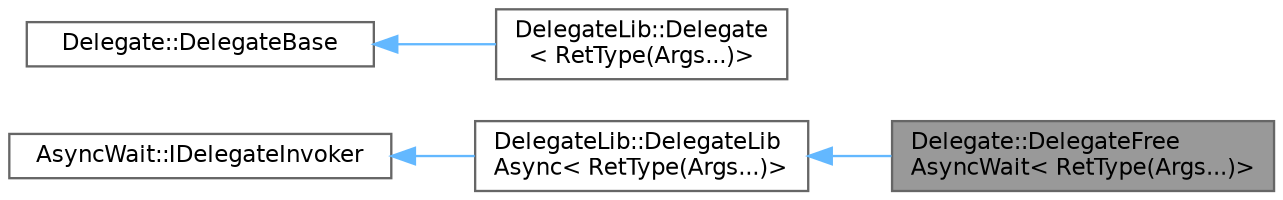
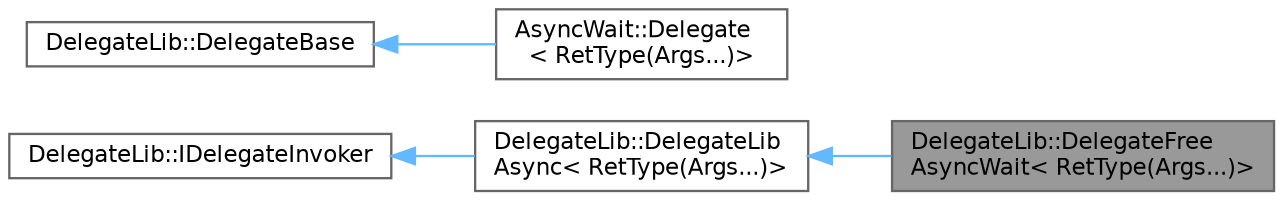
node "Delegate::DelegateBase": label "Delegate::DelegateBase" -> "DelegateLib::DelegateBase"
node "DelegateLib::Delegate < RetType(Args...)>": label "DelegateLib::Delegate < RetType(Args...)>" -> "AsyncWait::Delegate < RetType(Args...)>"
node "AsyncWait::IDelegateInvoker": label "AsyncWait::IDelegateInvoker" -> "DelegateLib::IDelegateInvoker"
node "Delegate::DelegateFree AsyncWait< RetType(Args...)>": label "Delegate::DelegateFree AsyncWait< RetType(Args...)>" -> "DelegateLib::DelegateFree AsyncWait< RetType(Args...)>"
